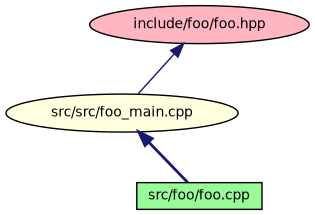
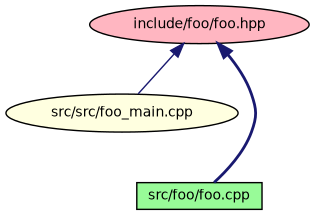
edge "src/foo/foo.cpp" -> "src/src/foo_main.cpp": now "src/foo/foo.cpp" -> "include/foo/foo.hpp"
